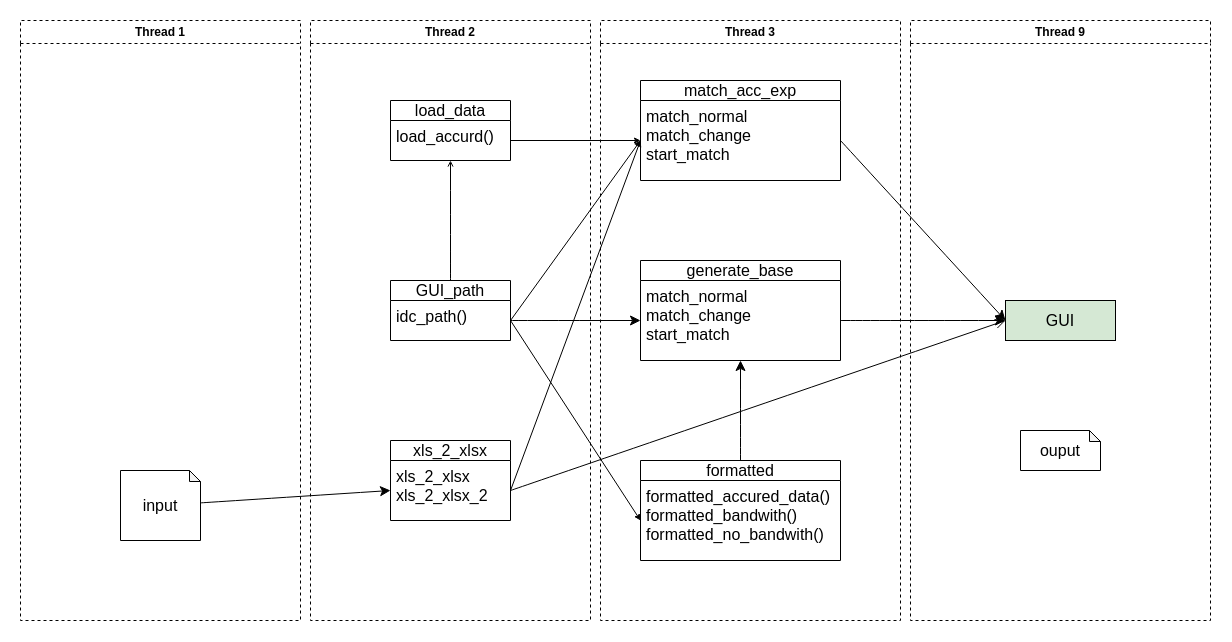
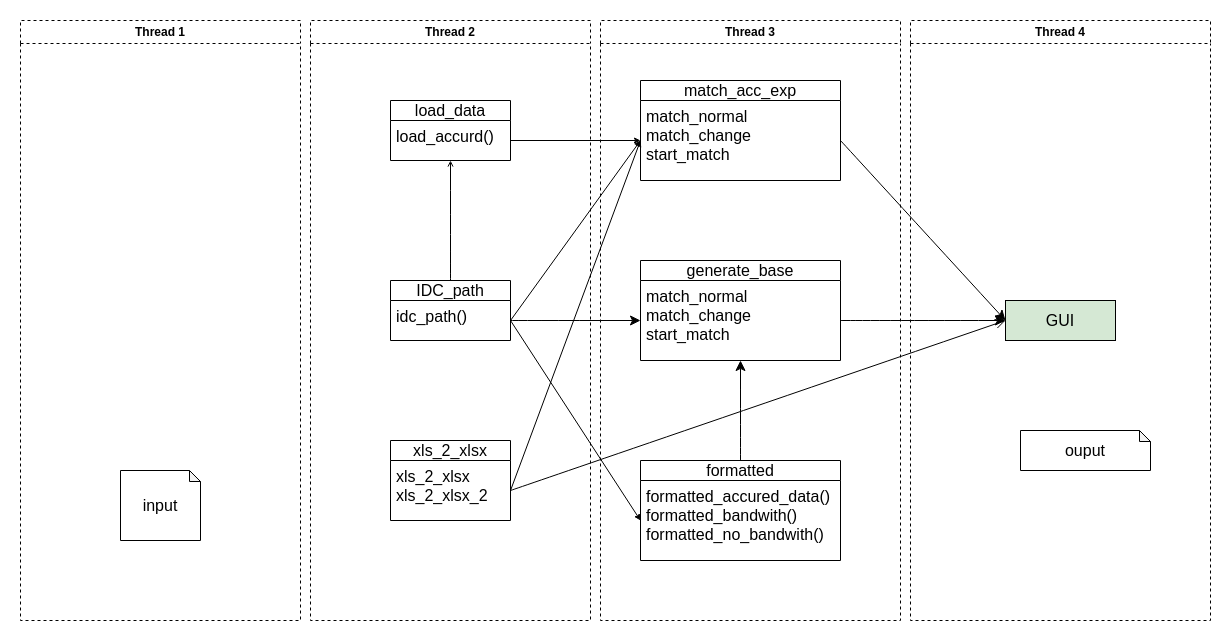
node "Thread 9": label "Thread 9" -> "Thread 4"
node "GUI_path": label "GUI_path" -> "IDC_path"
node "ouput": size 80x40 -> 130x40
edge "input" -> "xls_2_xlsx xls_2_xlsx_2": removed
